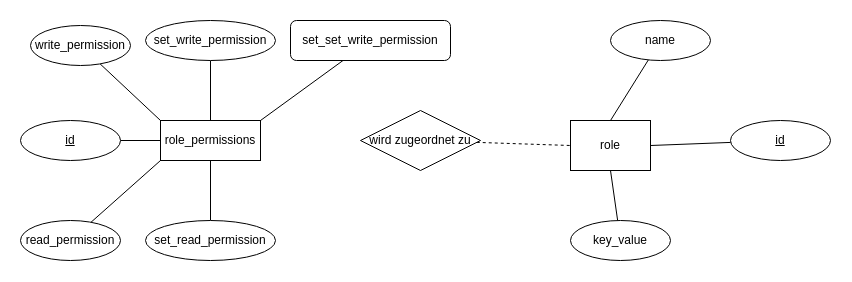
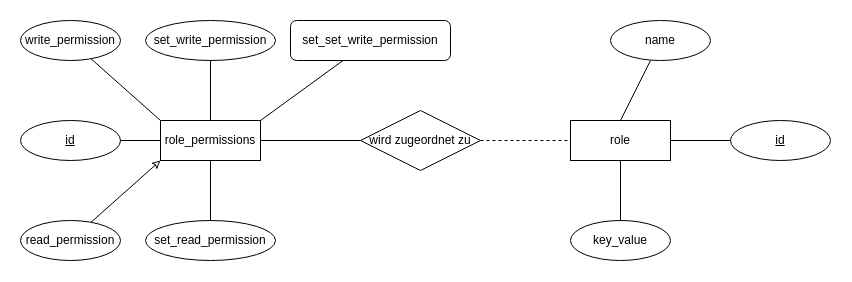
node "write_permission": moved (81, 46) -> (71, 41)
edge "role_permissions" -- "wird zugeordnet zu": added
node "role": size 80x50 -> 100x40
edge "role_permissions" -- "read_permission": arrowhead none -> classic
